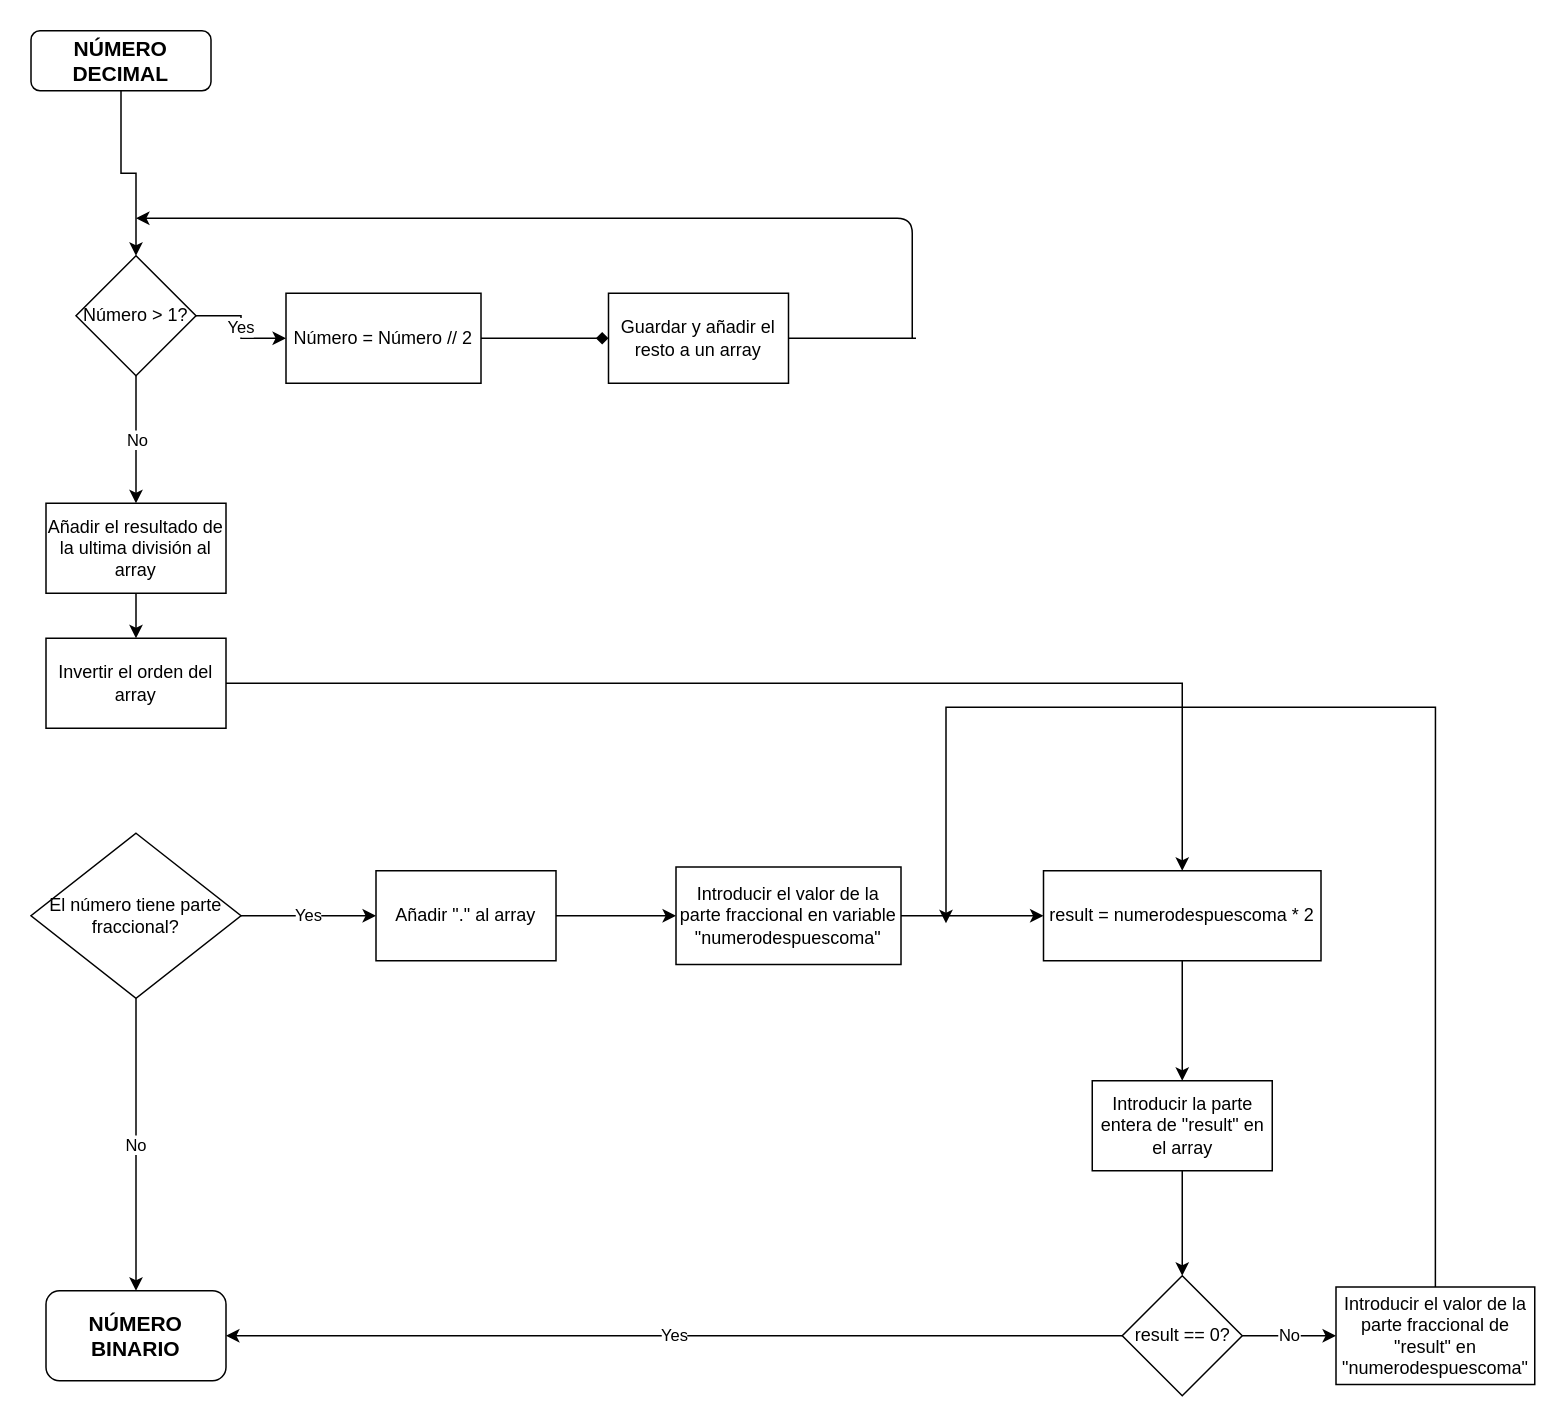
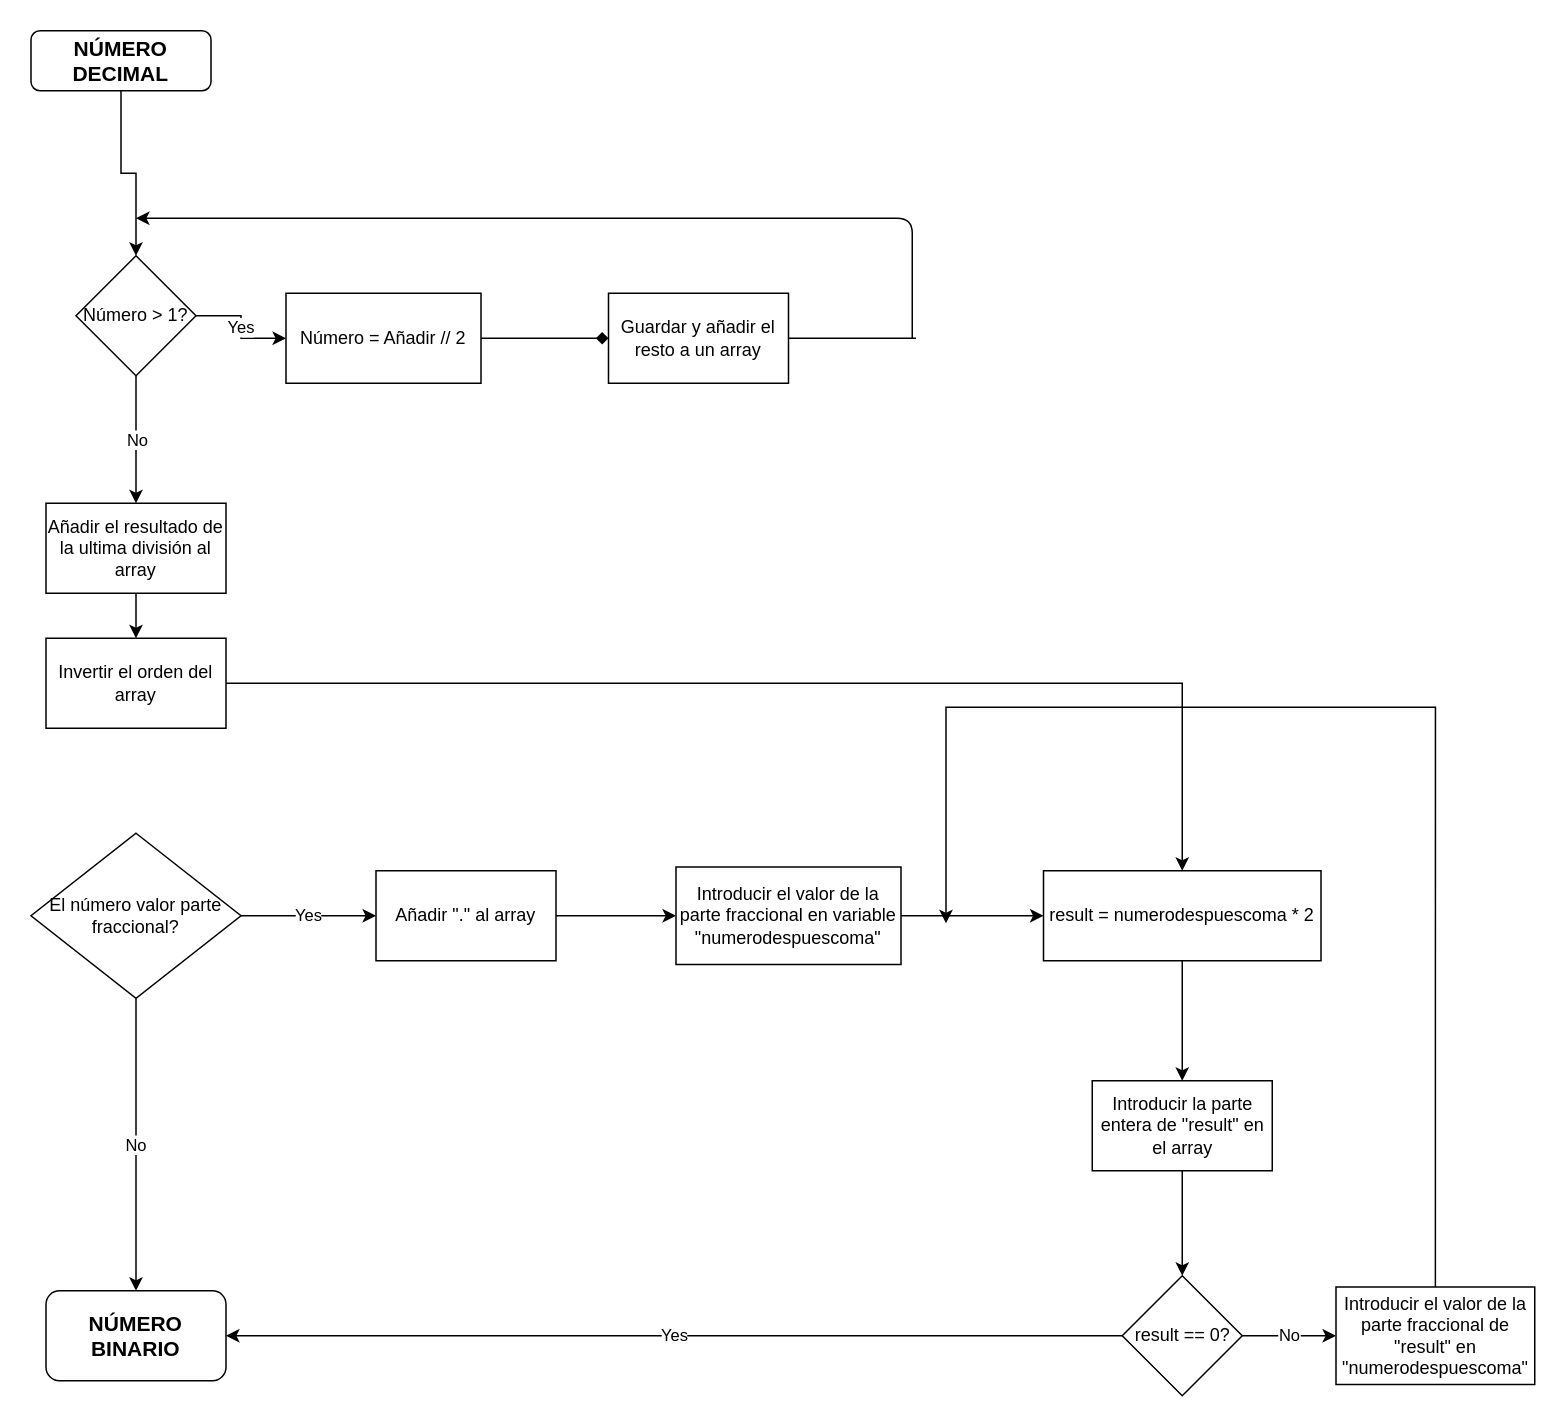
node "Número = Número // 2": label "Número = Número // 2" -> "Número = Añadir // 2"
node "El número tiene parte fraccional?": label "El número tiene parte fraccional?" -> "El número valor parte fraccional?"
